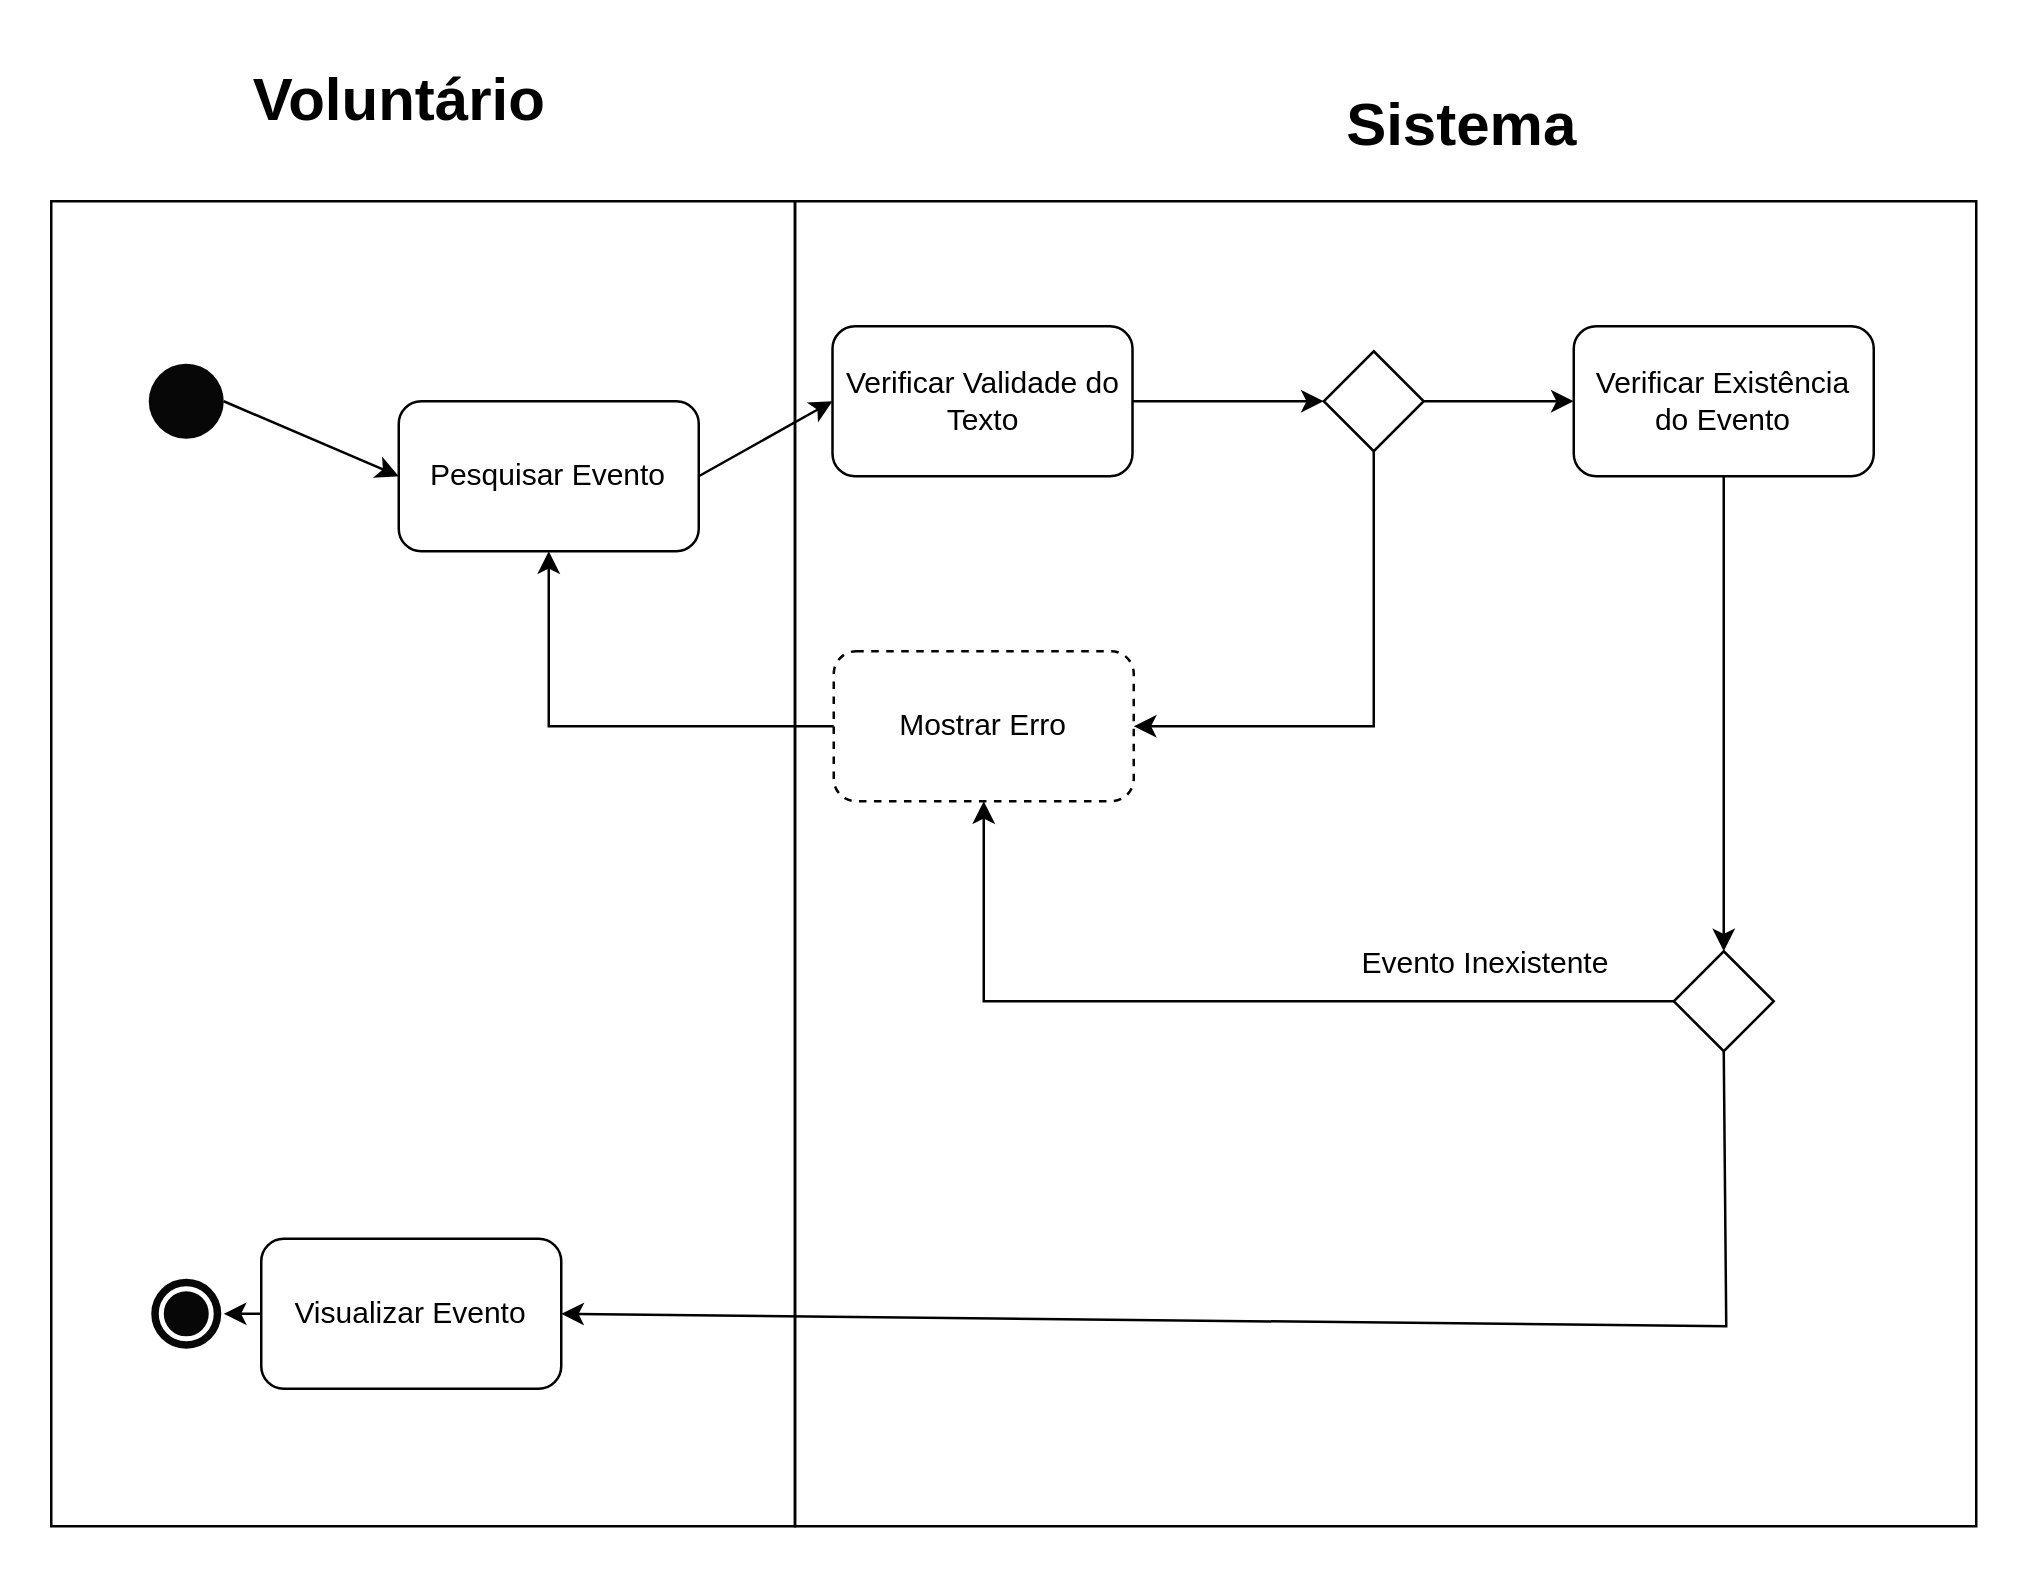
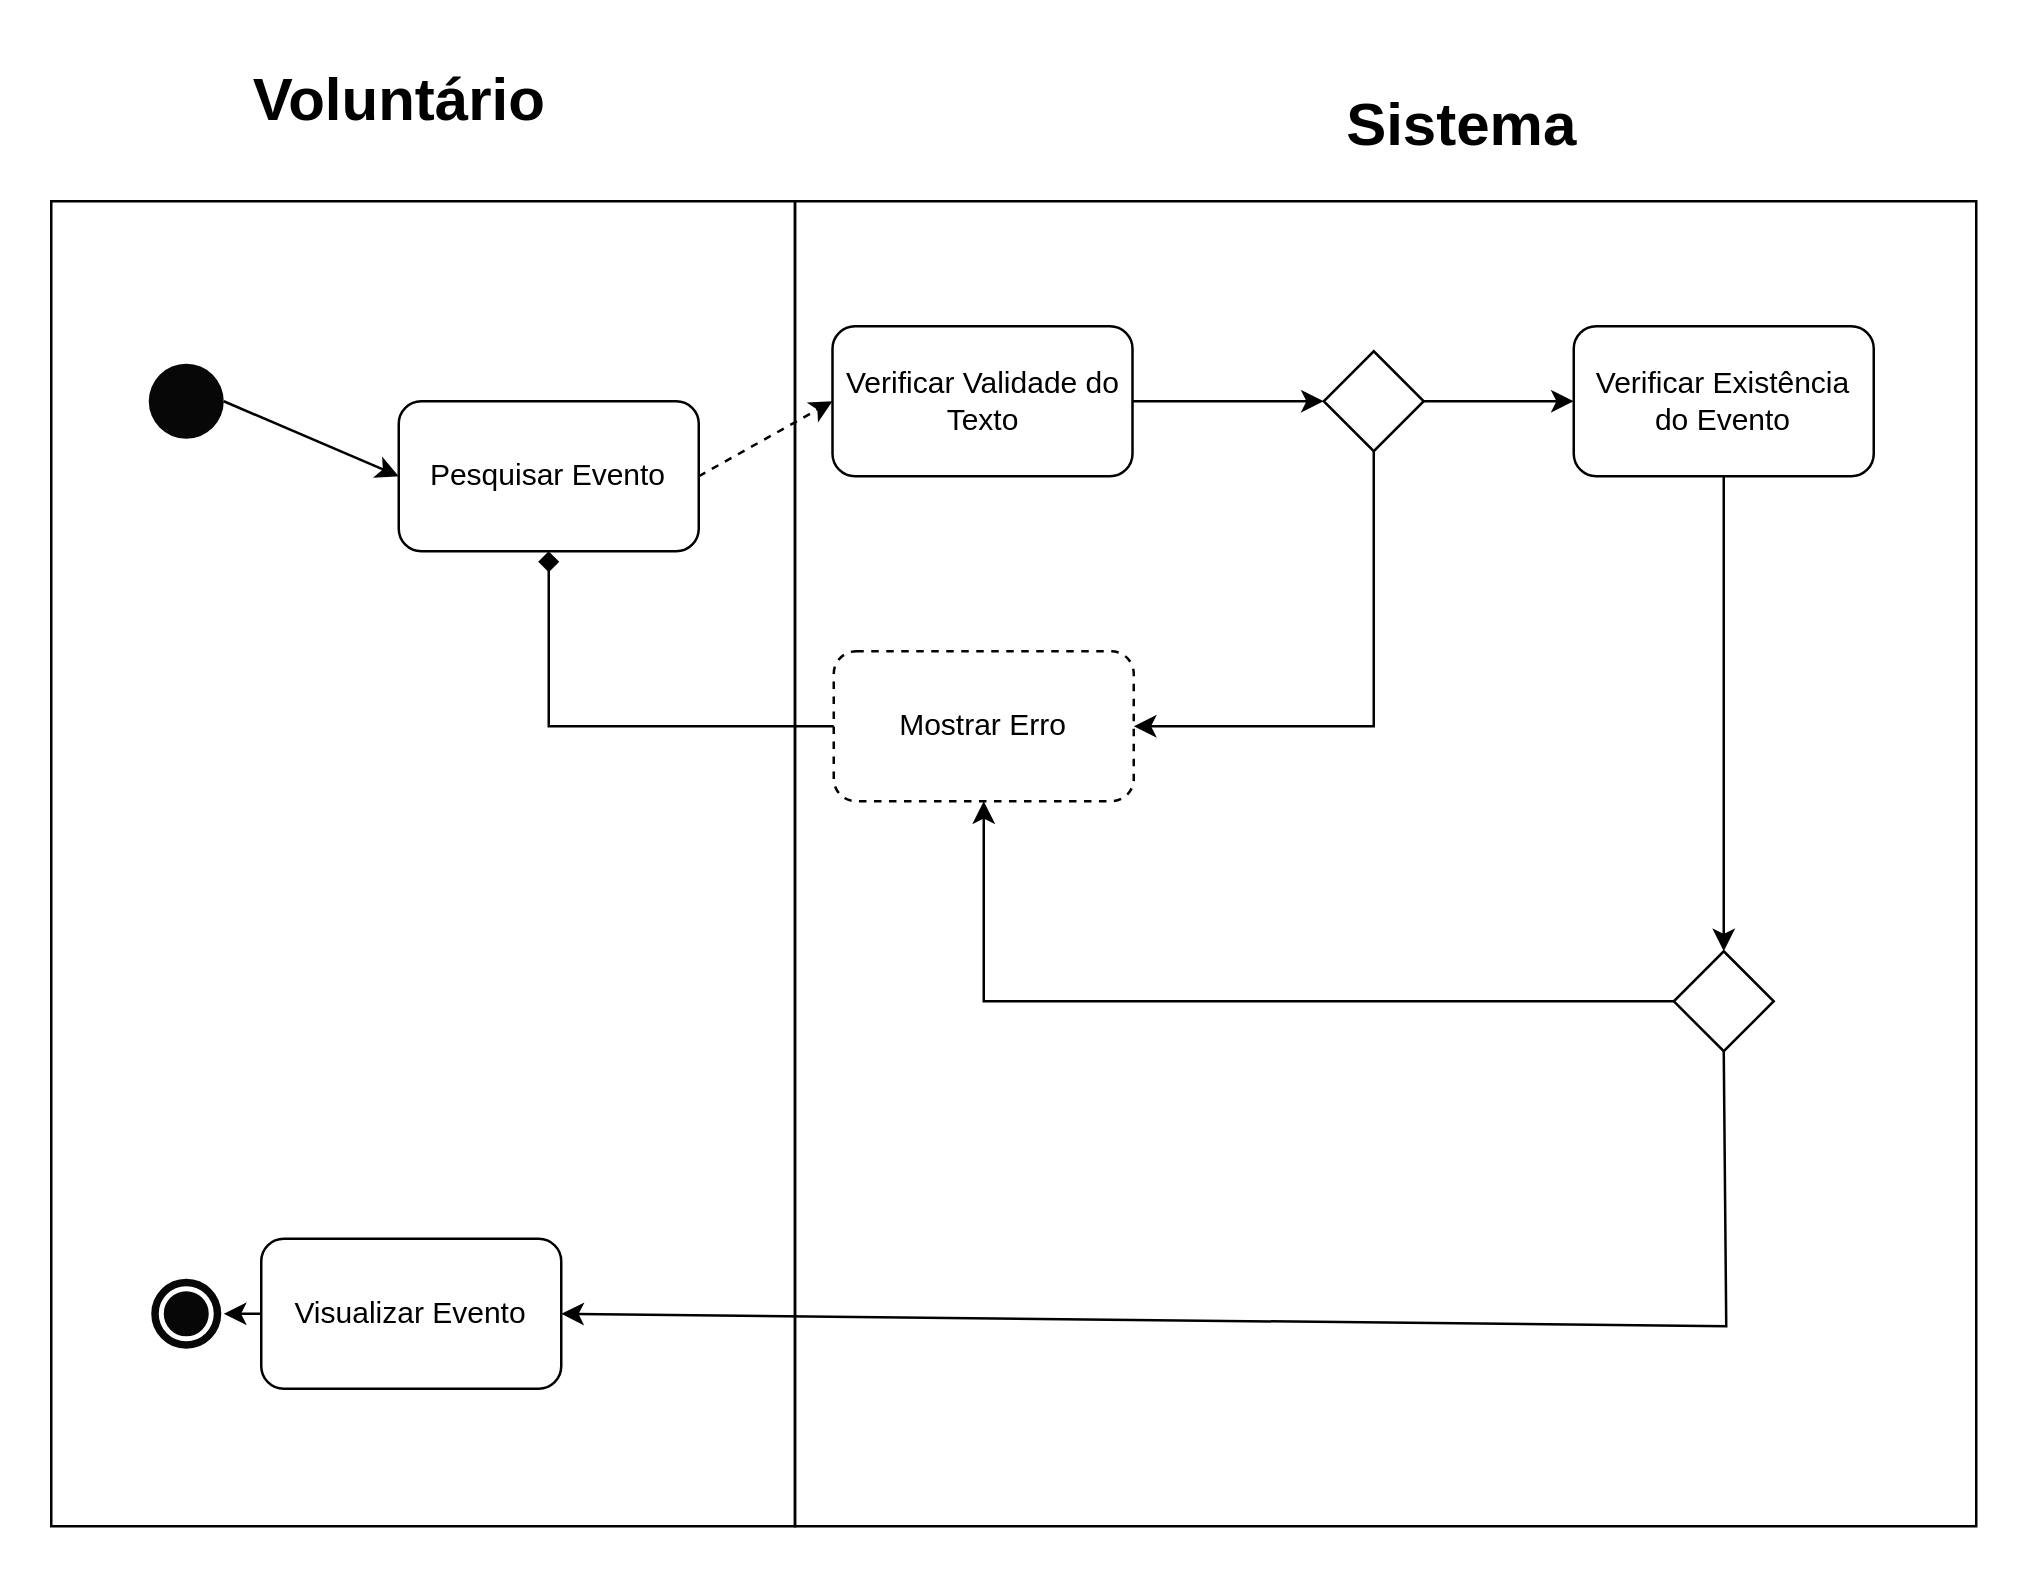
edge "Pesquisar Evento" -> "Verificar Validade do Texto": style solid -> dashed
edge "Mostrar Erro" -> "Pesquisar Evento": arrowhead classic -> diamond
node "Evento Inexistente": removed
